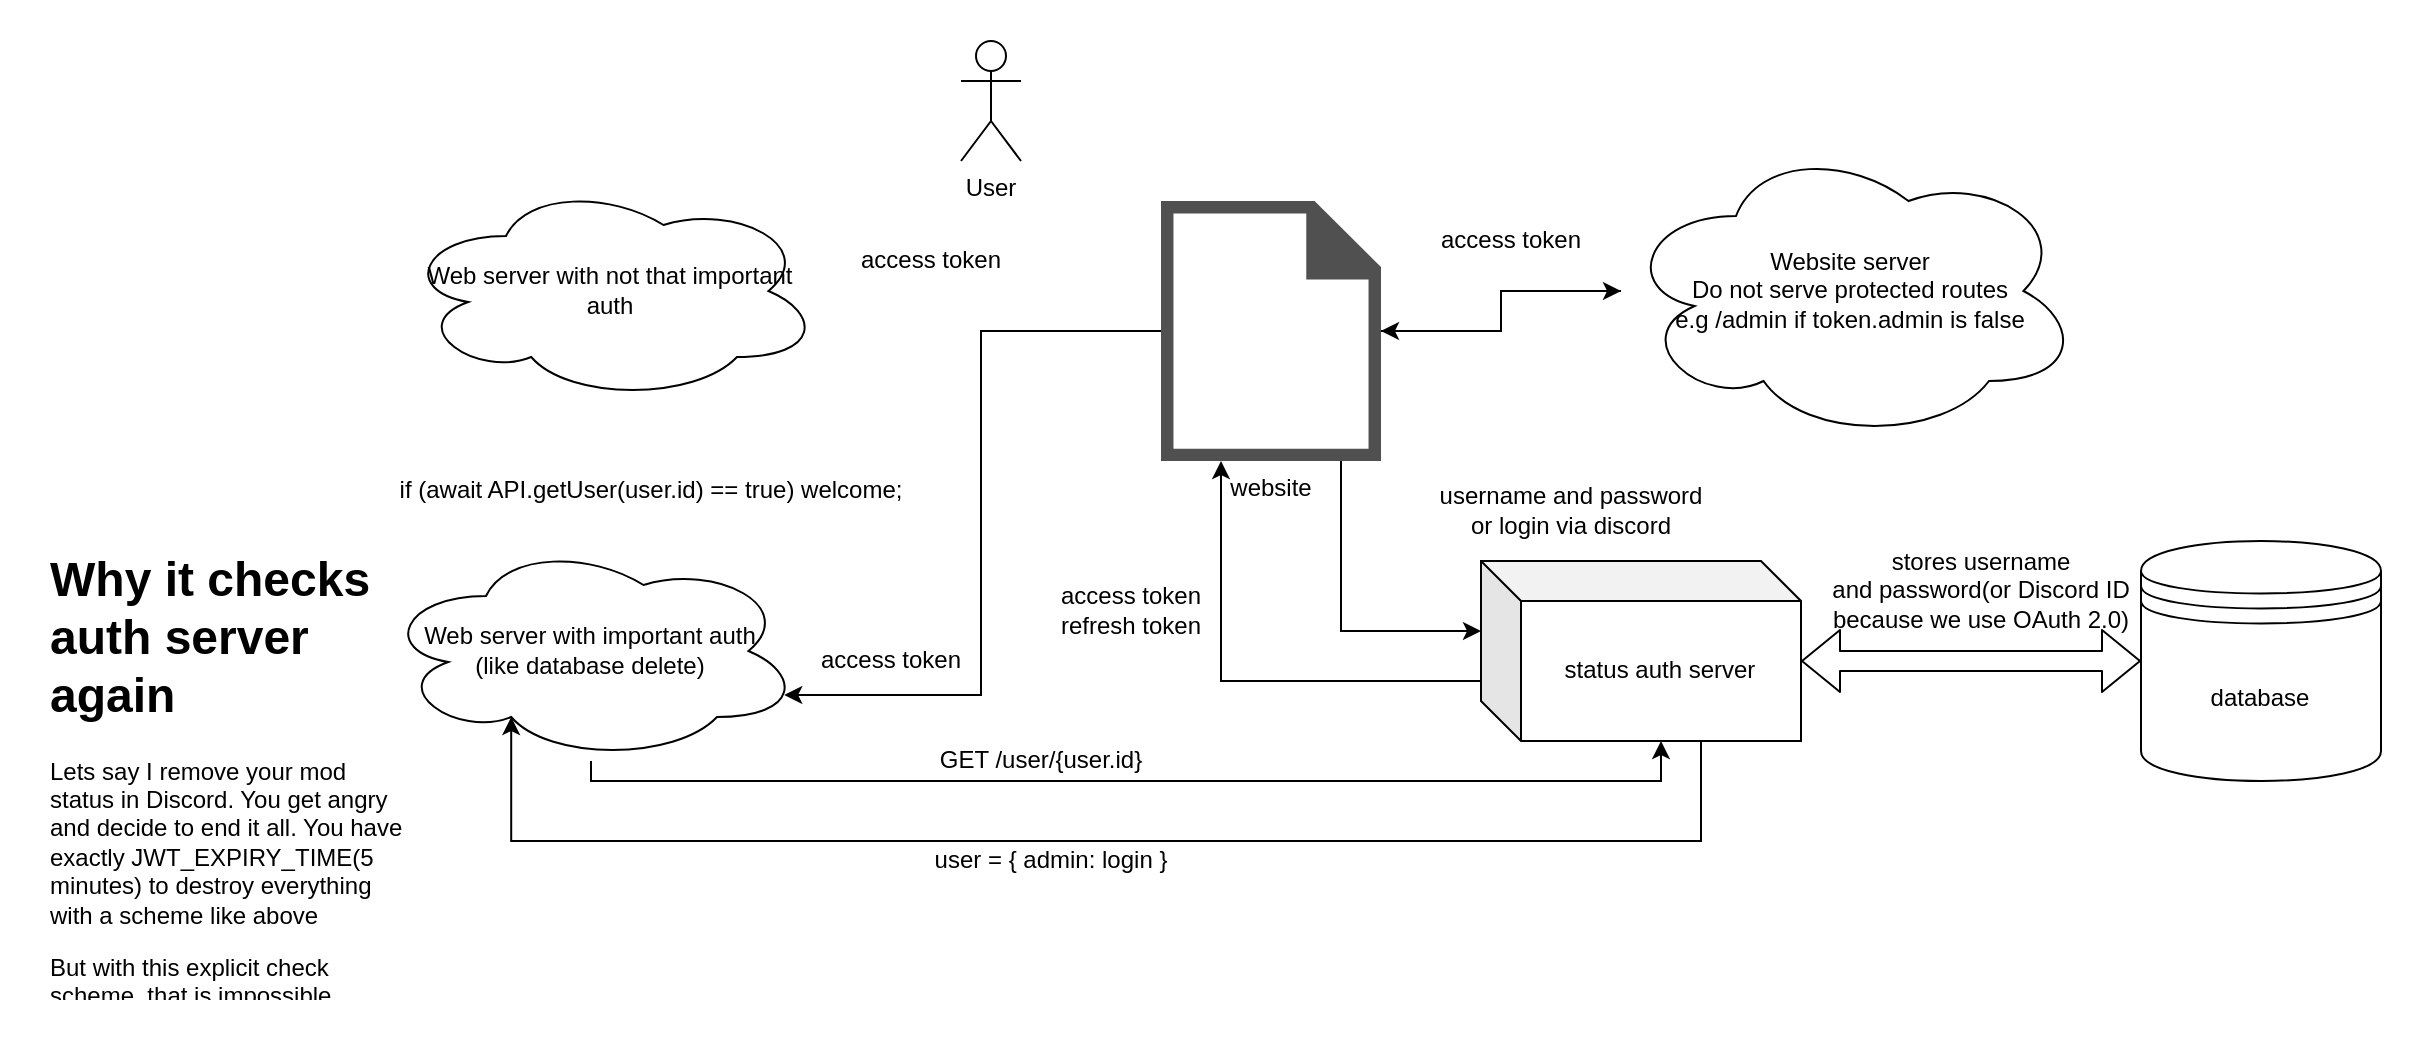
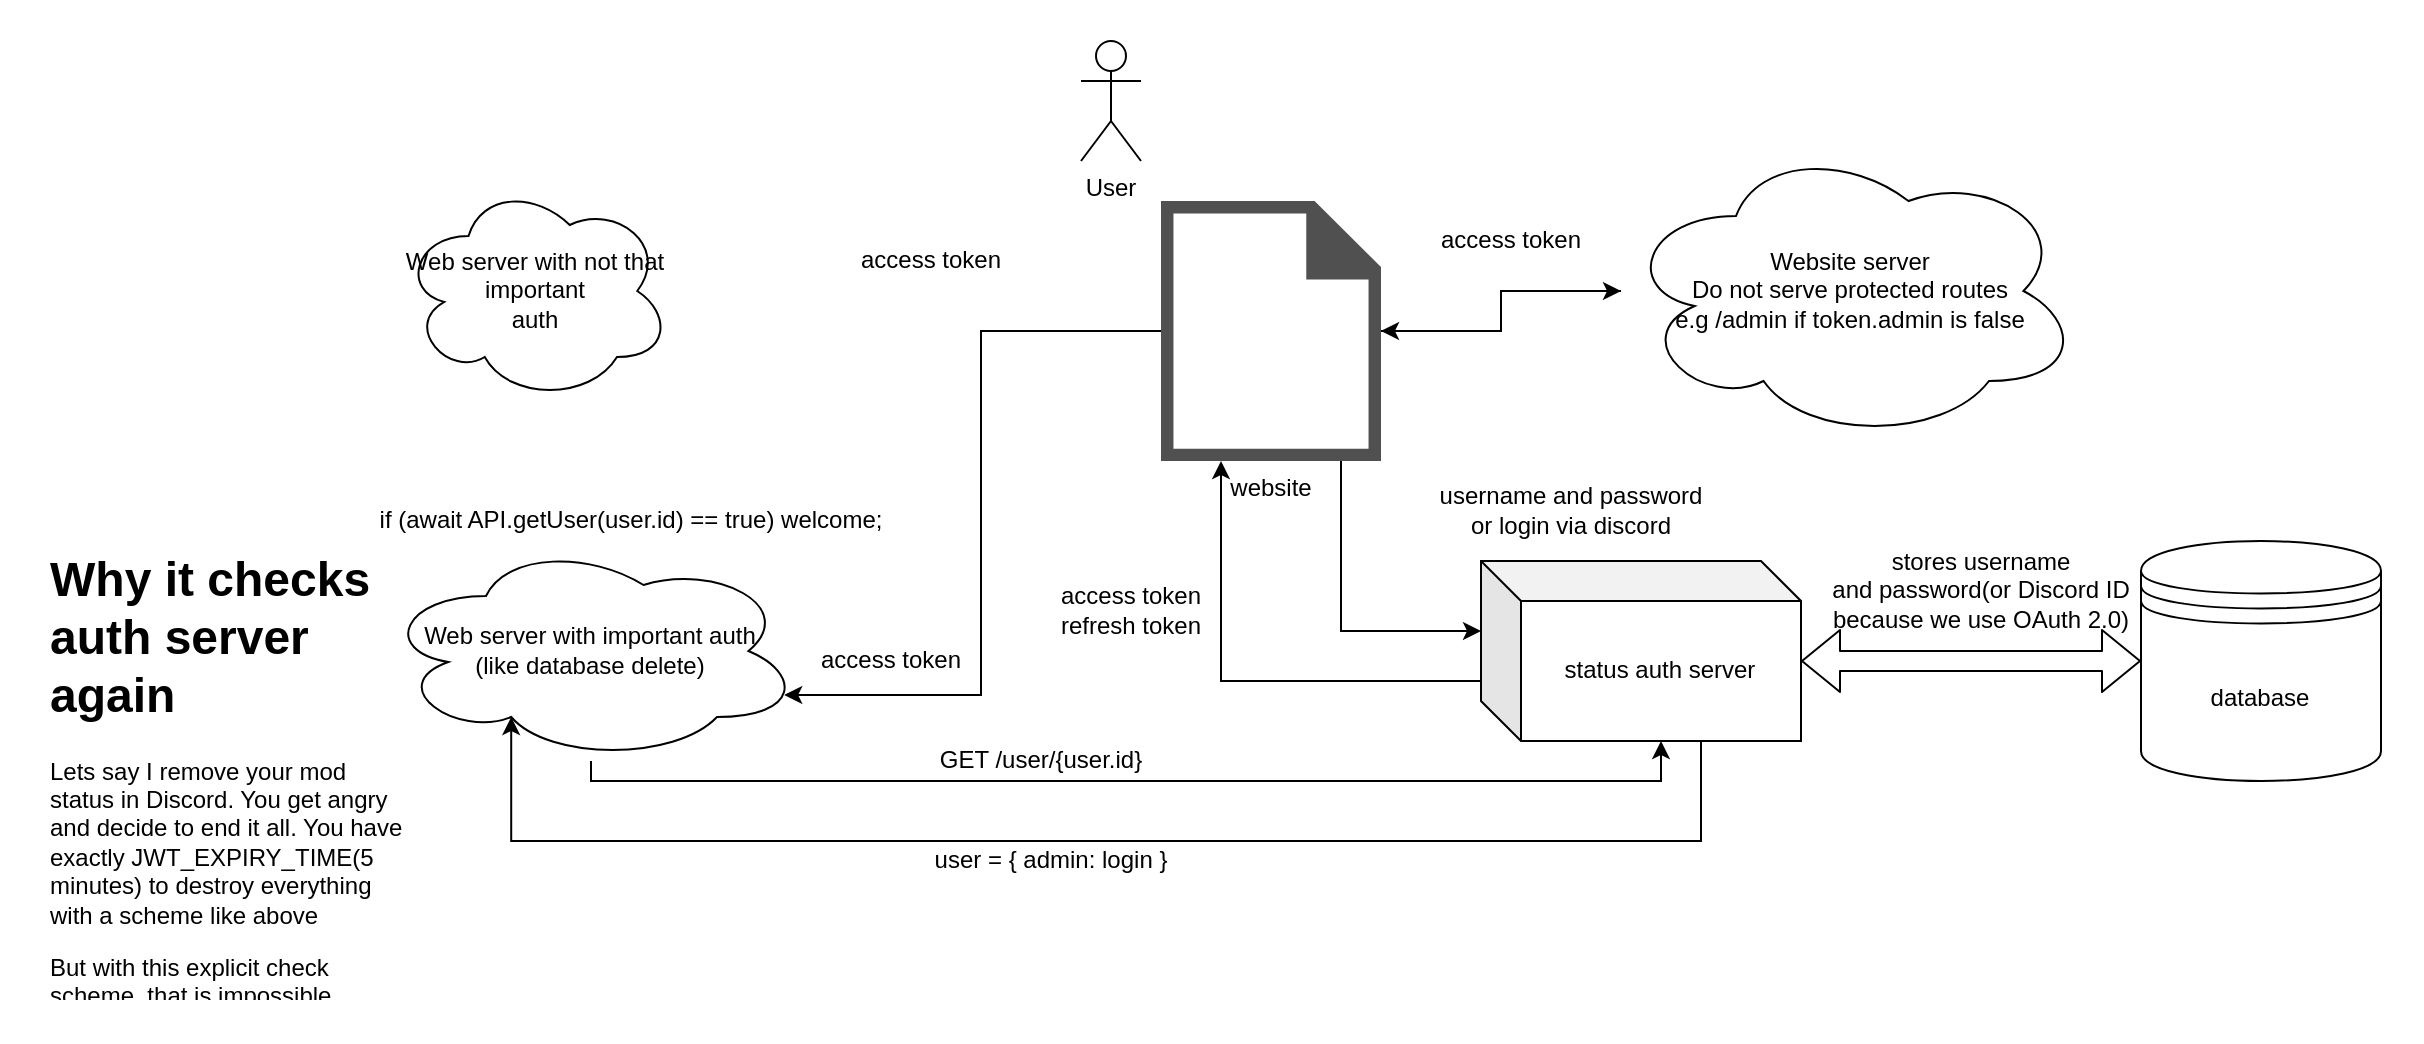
node "User": moved (991, 101) -> (1111, 101)
node "Web server with not that important auth": size 420x220 -> 270x220
node "if (await API.getUser(user.id) == true) welcome;": moved (651, 491) -> (631, 521)
